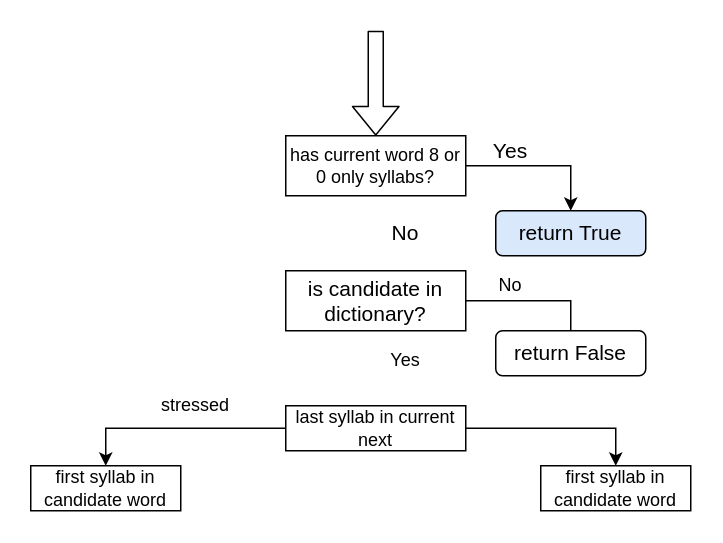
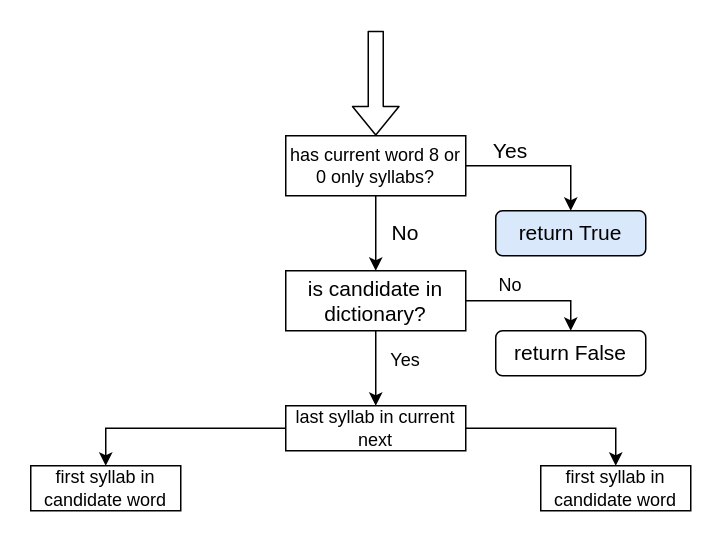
edge "has current word 8 or 0 only syllabs?" -> "is candidate in dictionary?": added
edge "is candidate in dictionary?" -- "return False": arrowhead none -> classic
edge "is candidate in dictionary?" -> "last syllab in current next": added
node "stressed": removed
